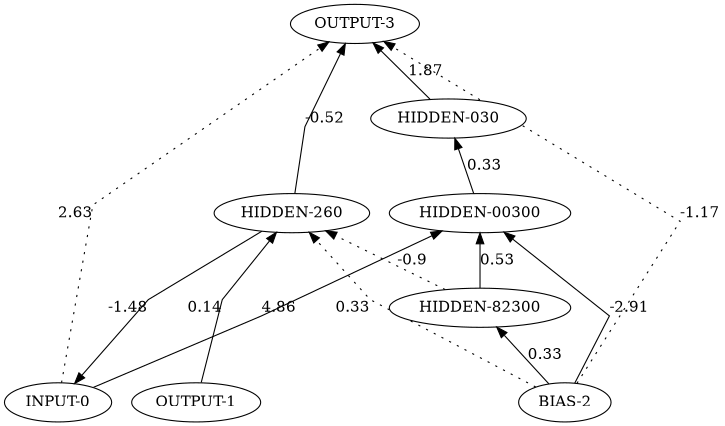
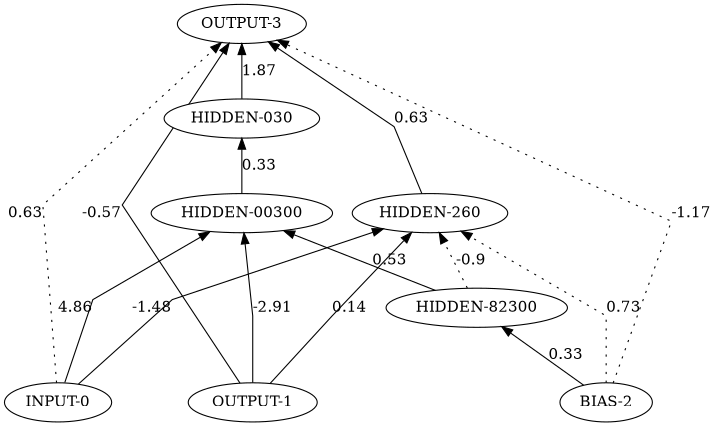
edge "HIDDEN-260" -> "OUTPUT-3": label "-0.52" -> "0.63"
edge "INPUT-0" -> "OUTPUT-3": label "2.63" -> "0.63"
edge "OUTPUT-1" -> "OUTPUT-3": added, label "-0.57"
edge "HIDDEN-260" -> "INPUT-0": reversed
edge "BIAS-2" -> "HIDDEN-00300": now "OUTPUT-1" -> "HIDDEN-00300"
edge "BIAS-2" -> "HIDDEN-260": label "0.33" -> "0.73"
